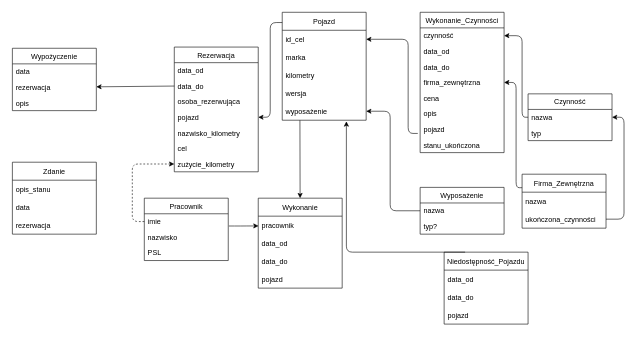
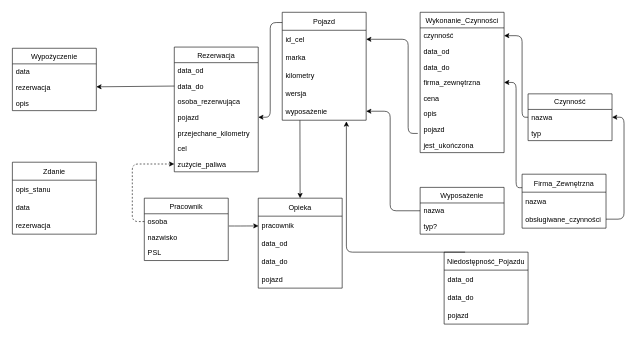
node "nazwisko_kilometry": label "nazwisko_kilometry" -> "przejechane_kilometry"
node "stanu_ukończona": label "stanu_ukończona" -> "jest_ukończona"
node "zużycie_kilometry": label "zużycie_kilometry" -> "zużycie_paliwa"
node "Wykonanie": label "Wykonanie" -> "Opieka"
node "ukończona_czynności": label "ukończona_czynności" -> "obsługiwane_czynności"
node "imie": label "imie" -> "osoba"
